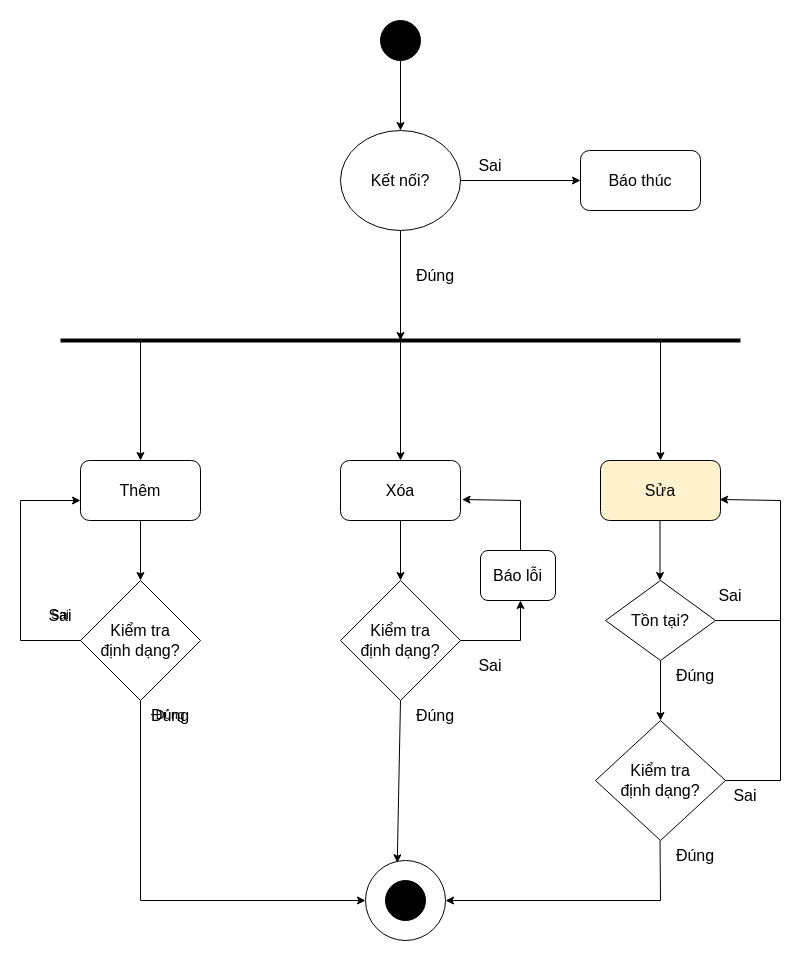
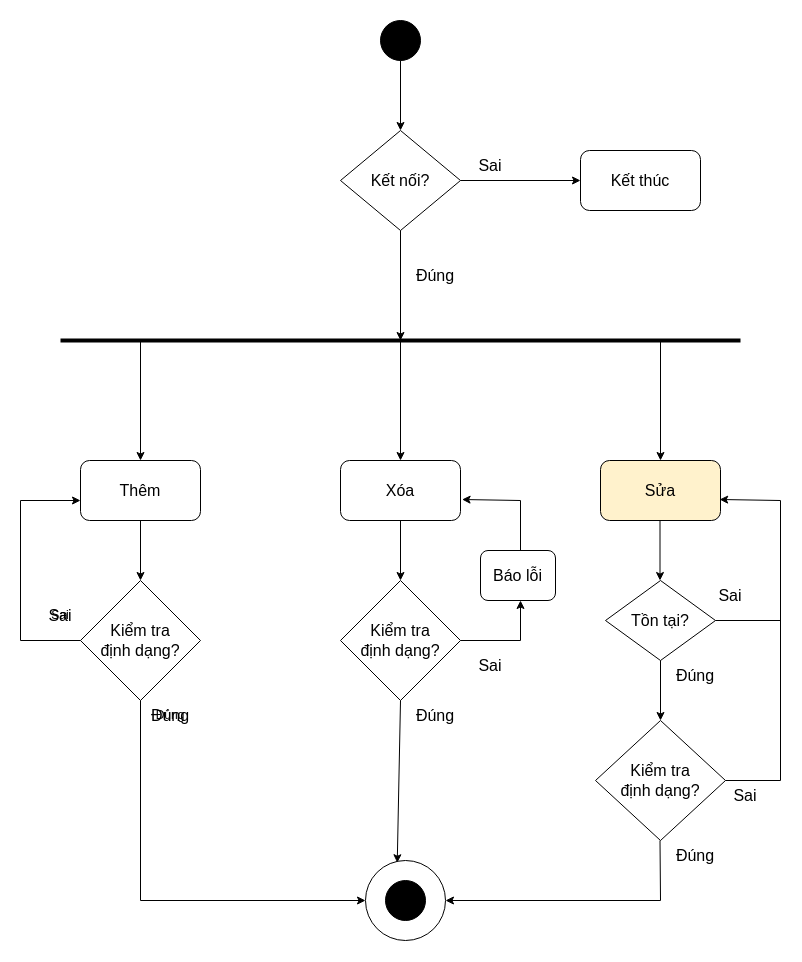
node "Kết nối?": shape ellipse -> diamond
node "Báo thúc": label "Báo thúc" -> "Kết thúc"
